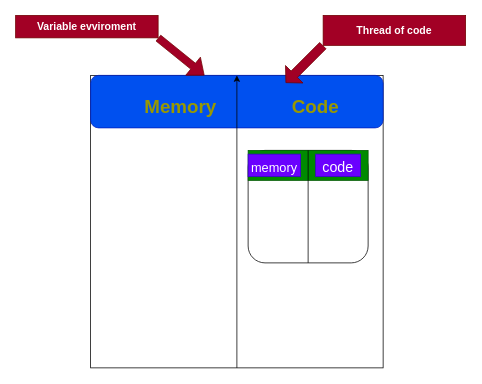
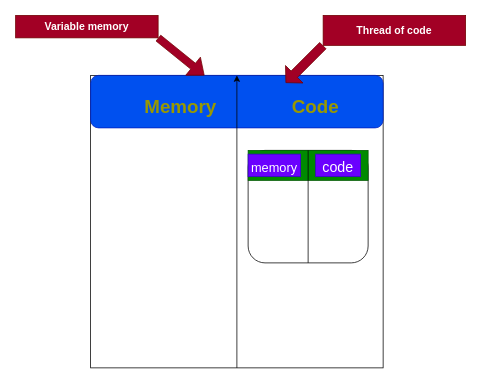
node "Variable evviroment": label "Variable evviroment" -> "Variable memory"
